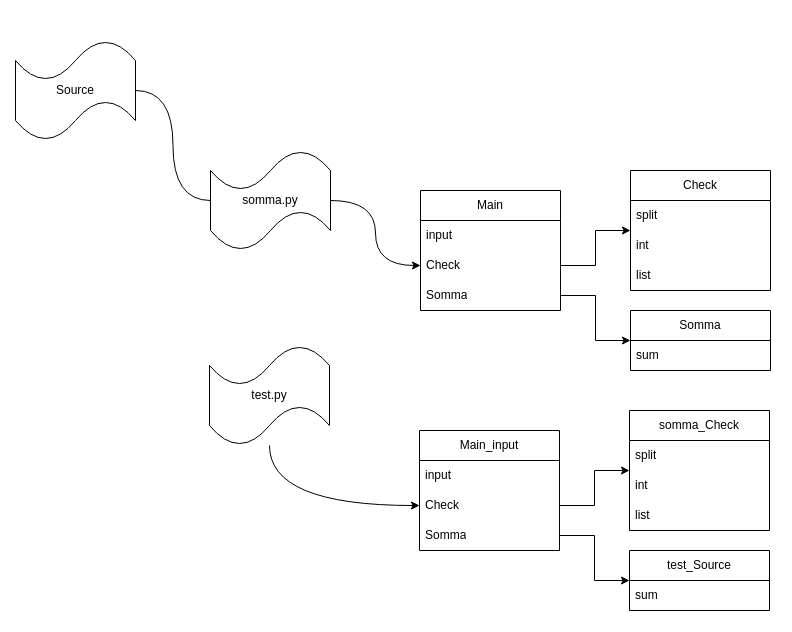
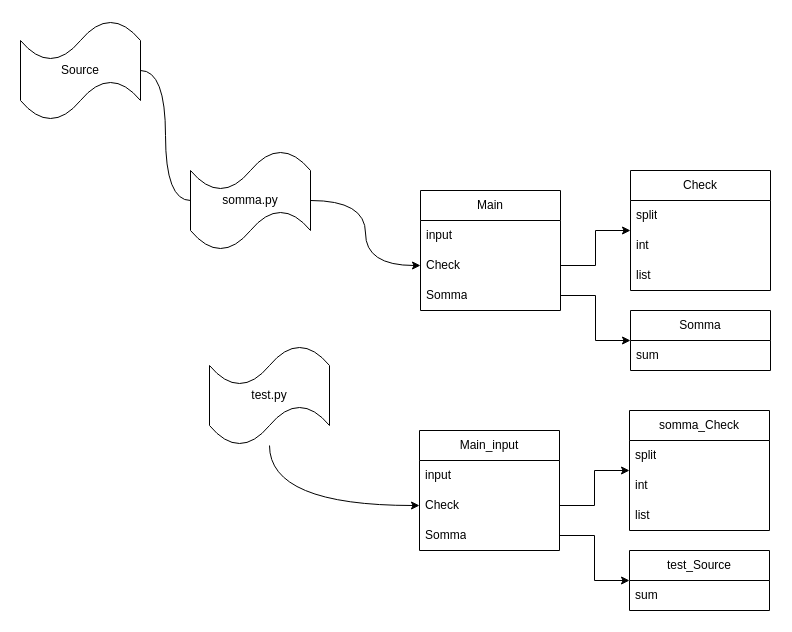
node "Source": moved (76, 91) -> (81, 71)
node "somma.py": moved (271, 201) -> (251, 201)
